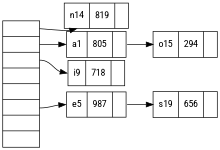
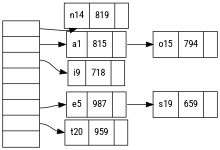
node "a1": text "805" -> "815"
node "o15": text "294" -> "794"
node "s19": text "656" -> "659"
node "t20": added
